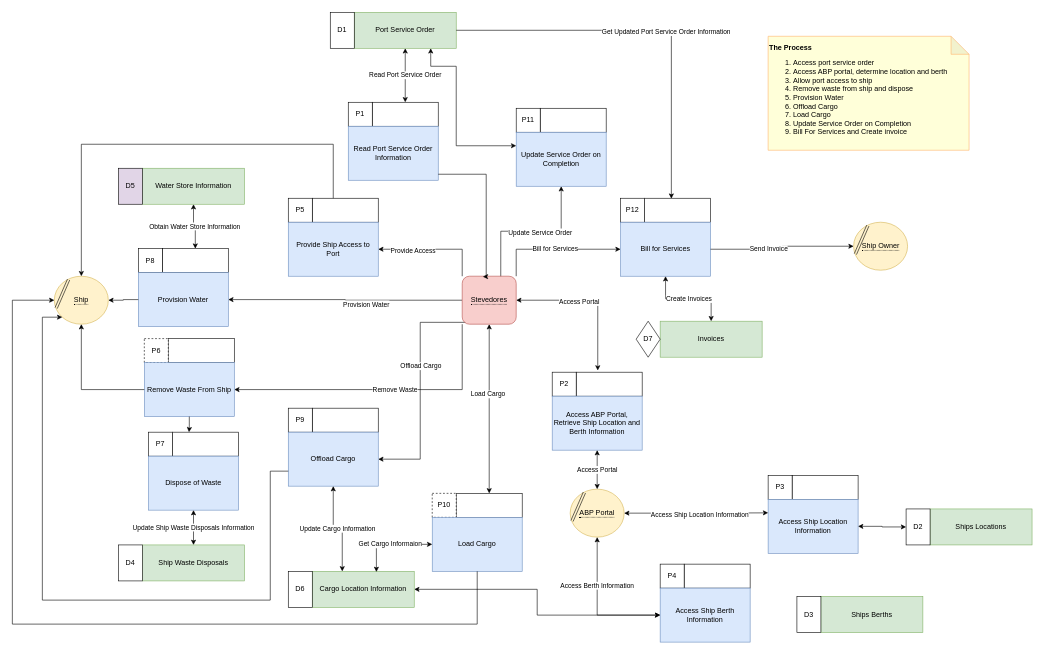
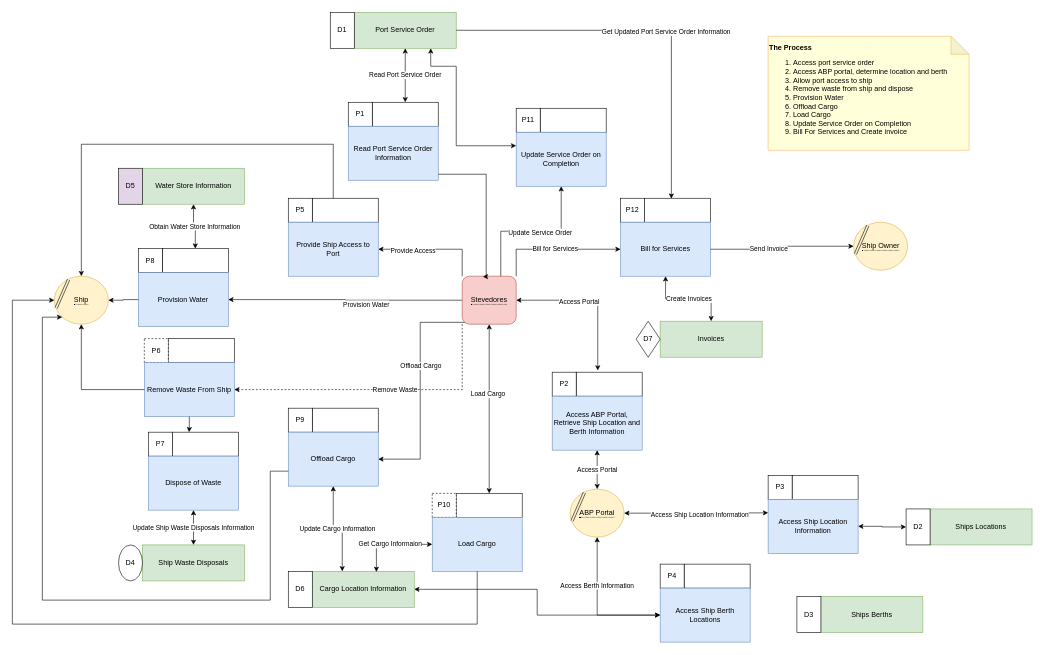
edge "Stevedores" -> "Remove Waste From Ship": style solid -> dashed
node "D4": shape rectangle -> ellipse
node "Access Ship Berth Information": label "Access Ship Berth Information" -> "Access Ship Berth Locations"
